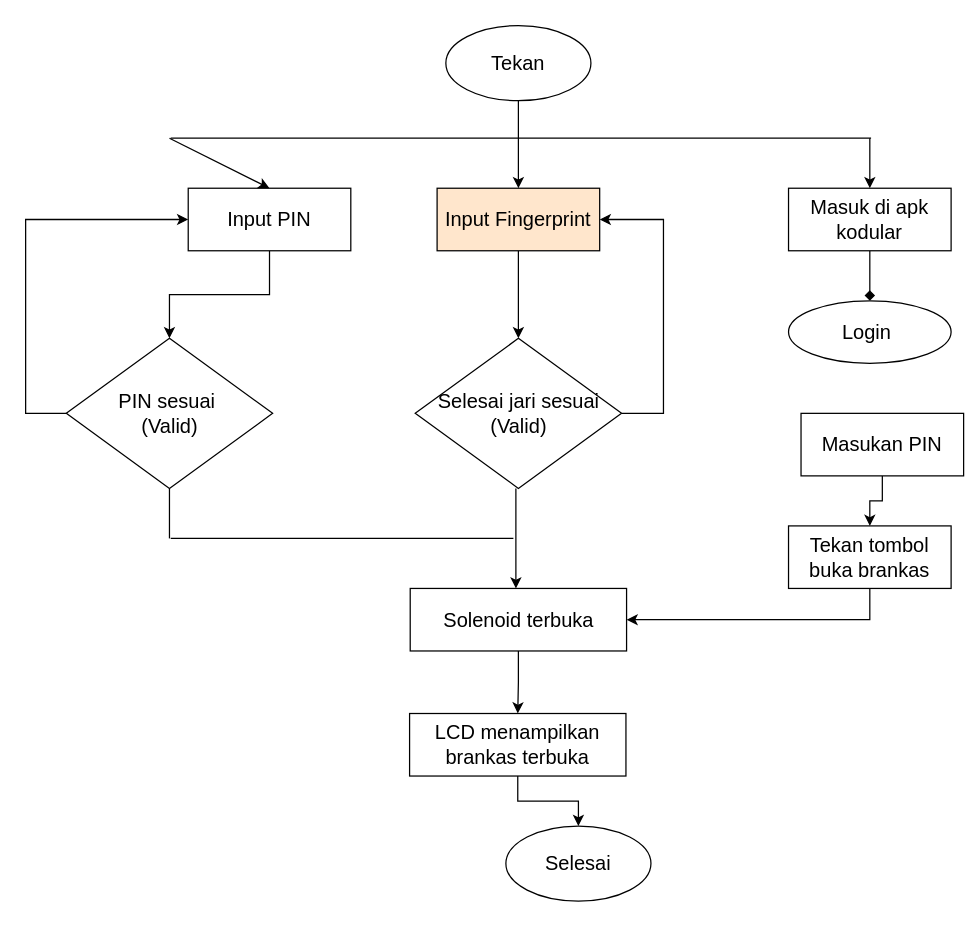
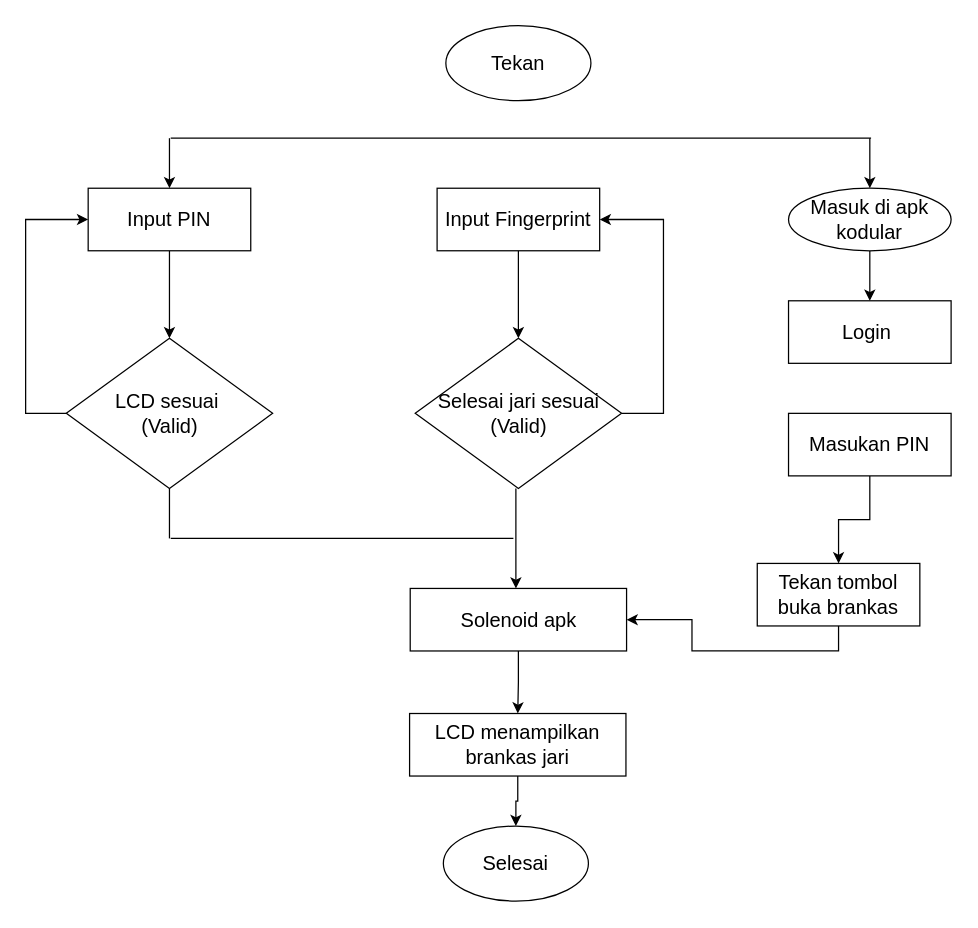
edge "Tekan" -> "Input Fingerprint": removed
node "Input PIN": moved (269, 219) -> (169, 219)
node "Input Fingerprint": fillcolor #ffe6cc -> #ffffff
node "Masuk di apk kodular": shape rectangle -> ellipse
edge "Masuk di apk kodular" -> "Login": arrowhead diamond -> classic
node "Login": shape ellipse -> rectangle
node "PIN sesuai (Valid)": label "PIN sesuai (Valid)" -> "LCD sesuai (Valid)"
node "Masukan PIN": moved (882, 444) -> (869, 444)
node "Tekan tombol buka brankas": moved (869, 557) -> (838, 594)
node "Solenoid terbuka": label "Solenoid terbuka" -> "Solenoid apk"
node "LCD menampilkan brankas terbuka": label "LCD menampilkan brankas terbuka" -> "LCD menampilkan brankas jari"
node "Selesai": moved (578, 863) -> (516, 863)
